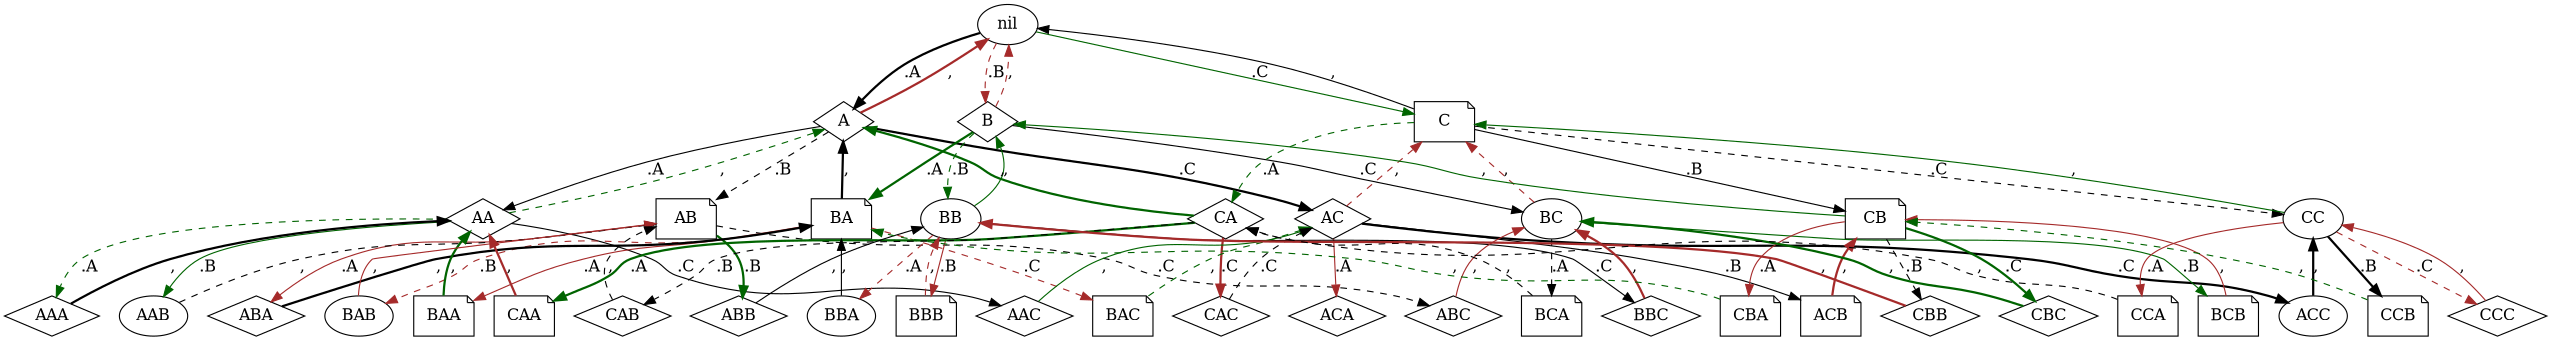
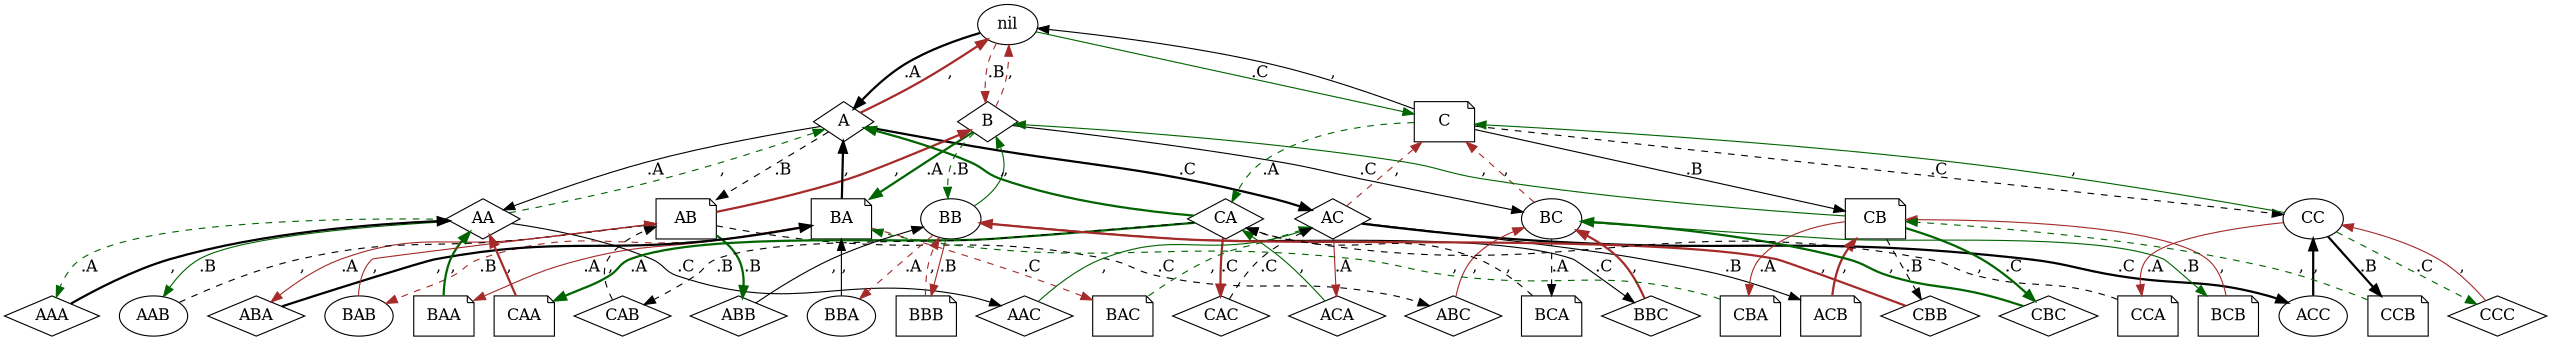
edge "AB" -> "B": added, label ","
edge "ACA" -> "CA": added, label ","
edge "CC" -> "CCC": color brown -> darkgreen
